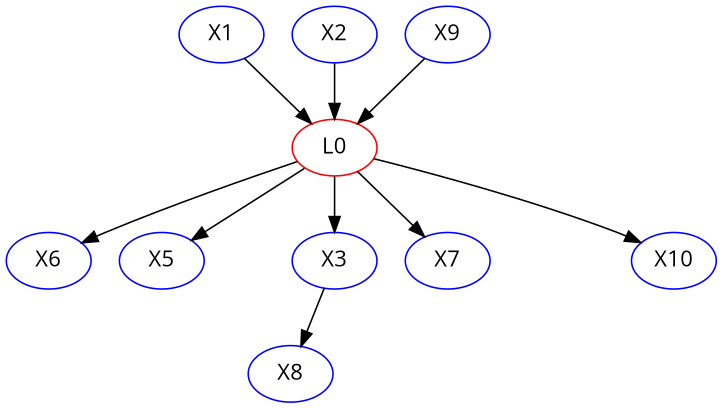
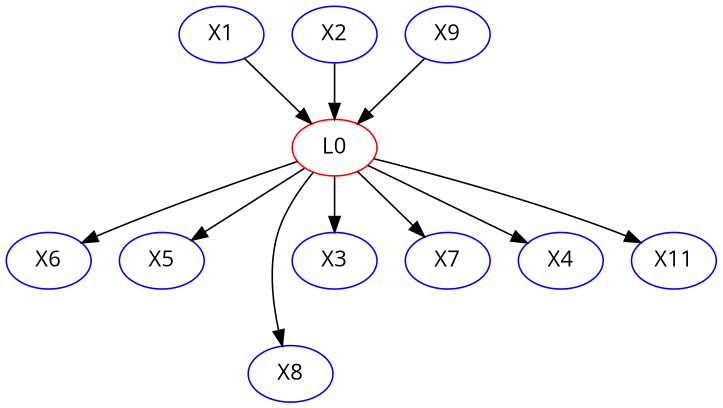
node "X4": added
node "X10": label "X10" -> "X11"
edge "X3" -> "X8": now "L0" -> "X8"
